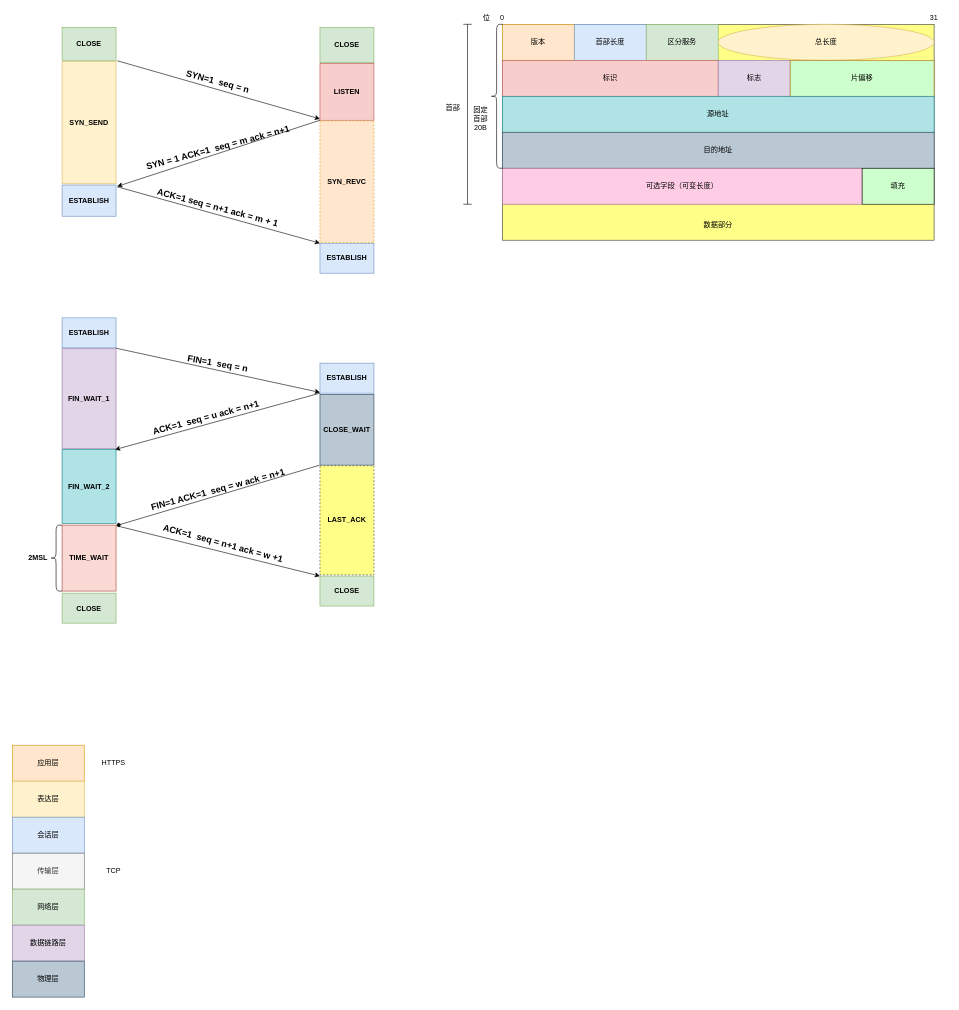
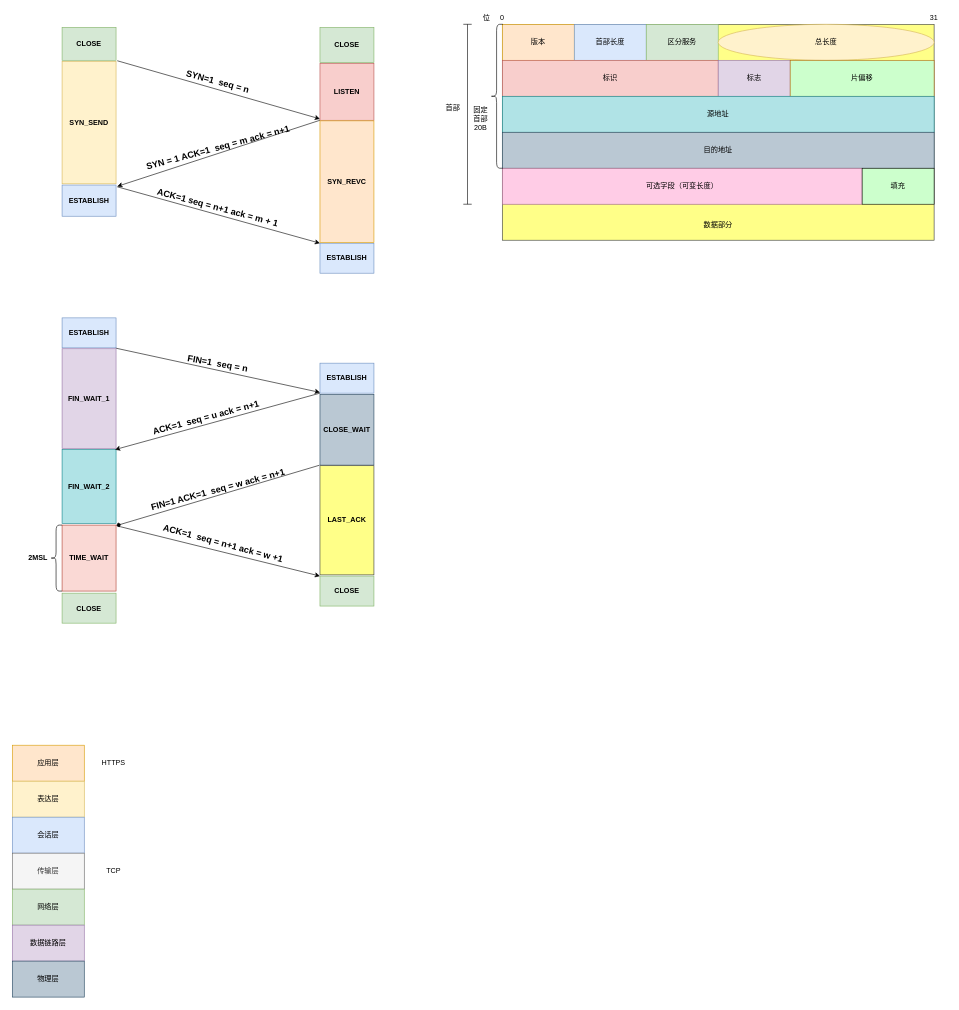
node "SYN_REVC": style dashed -> solid
node "LAST_ACK": style dashed -> solid
